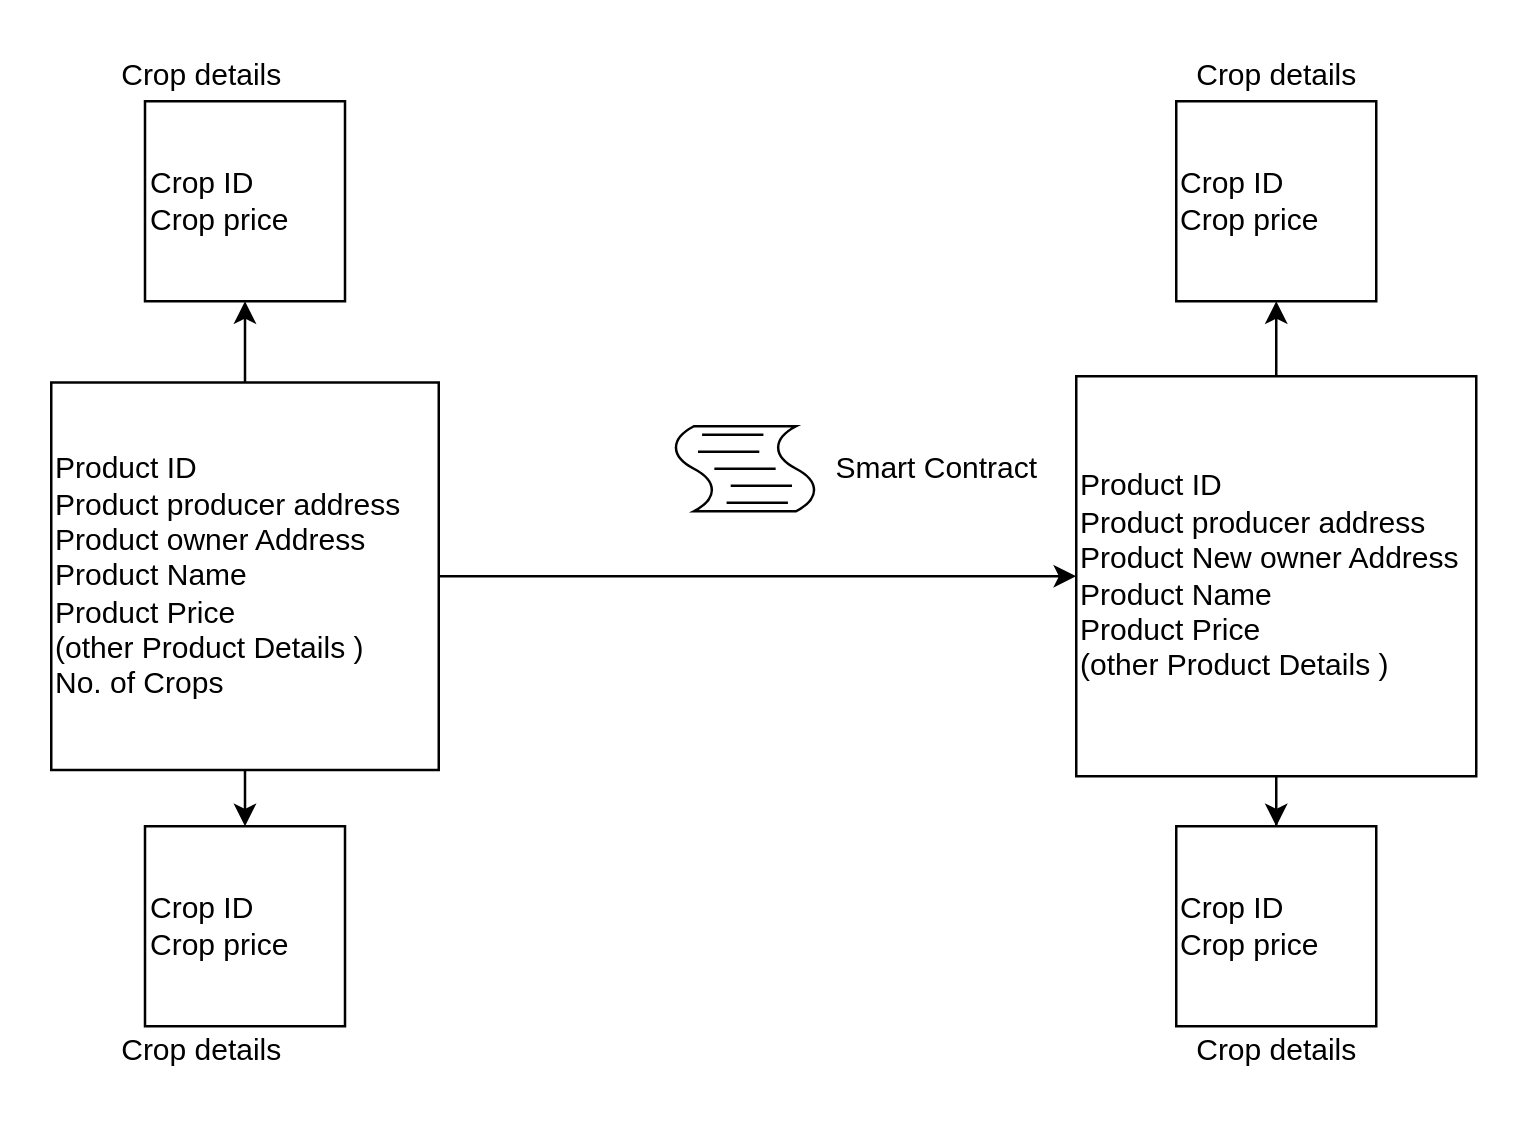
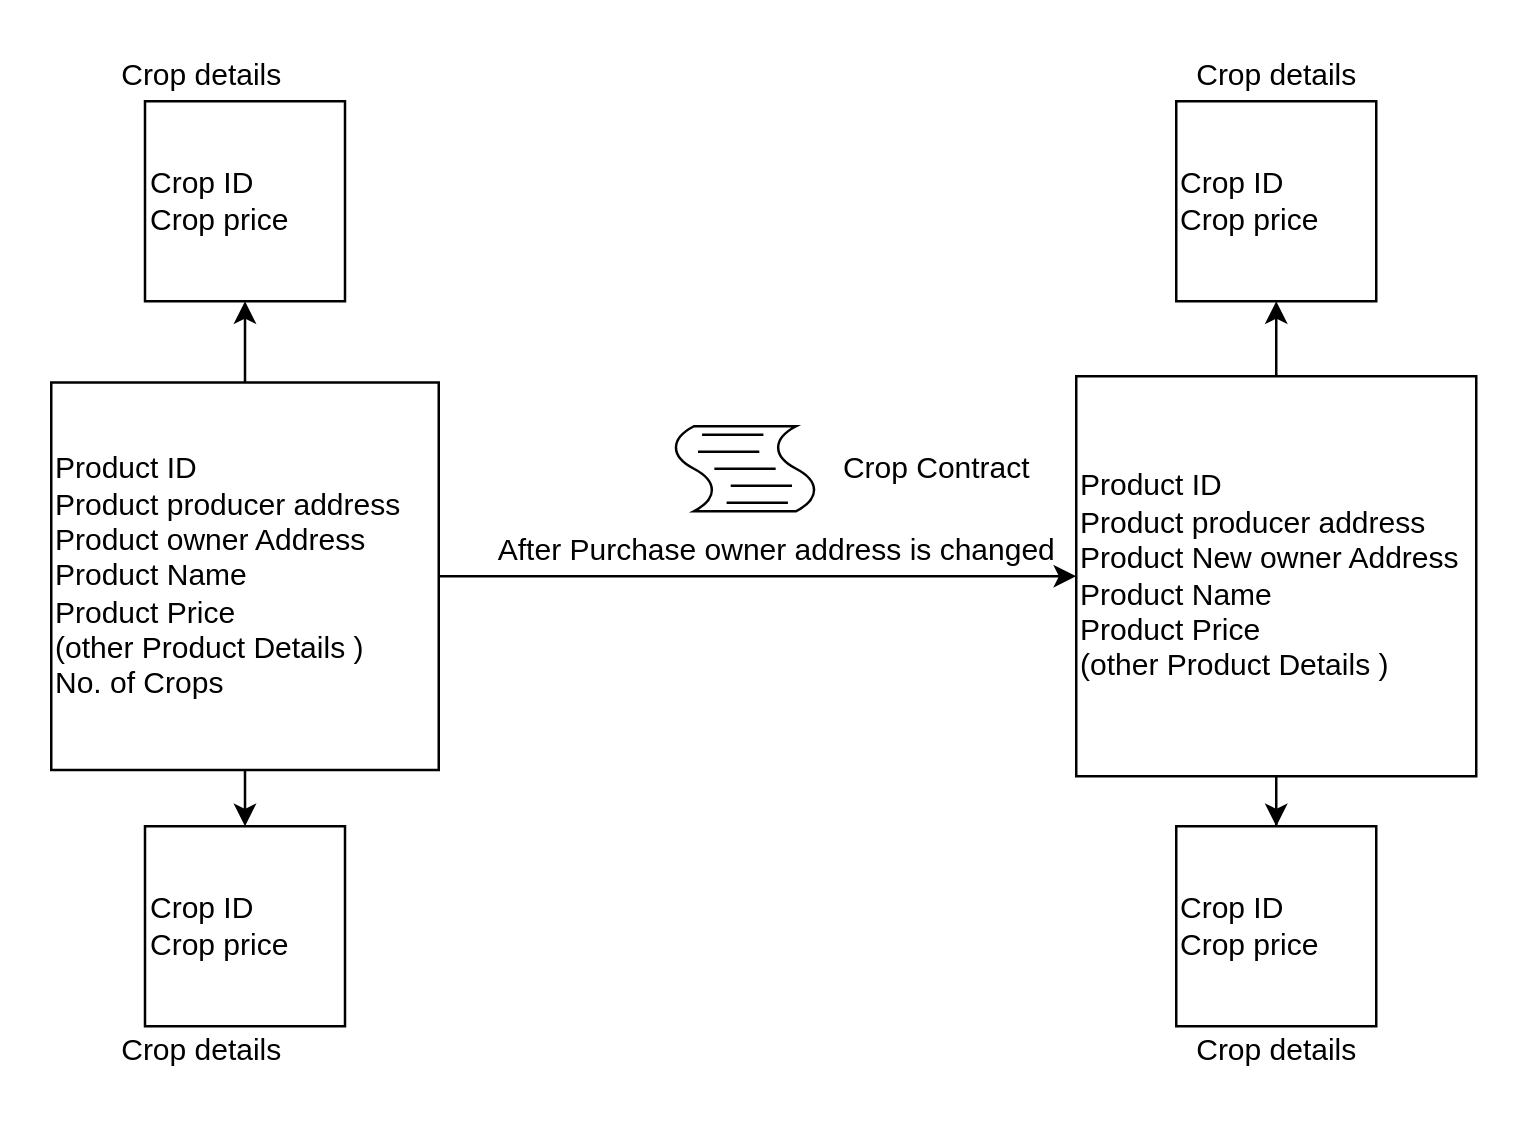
node "Smart Contract": label "Smart Contract" -> "Crop Contract"
node "After Purchase owner address is changed": added
